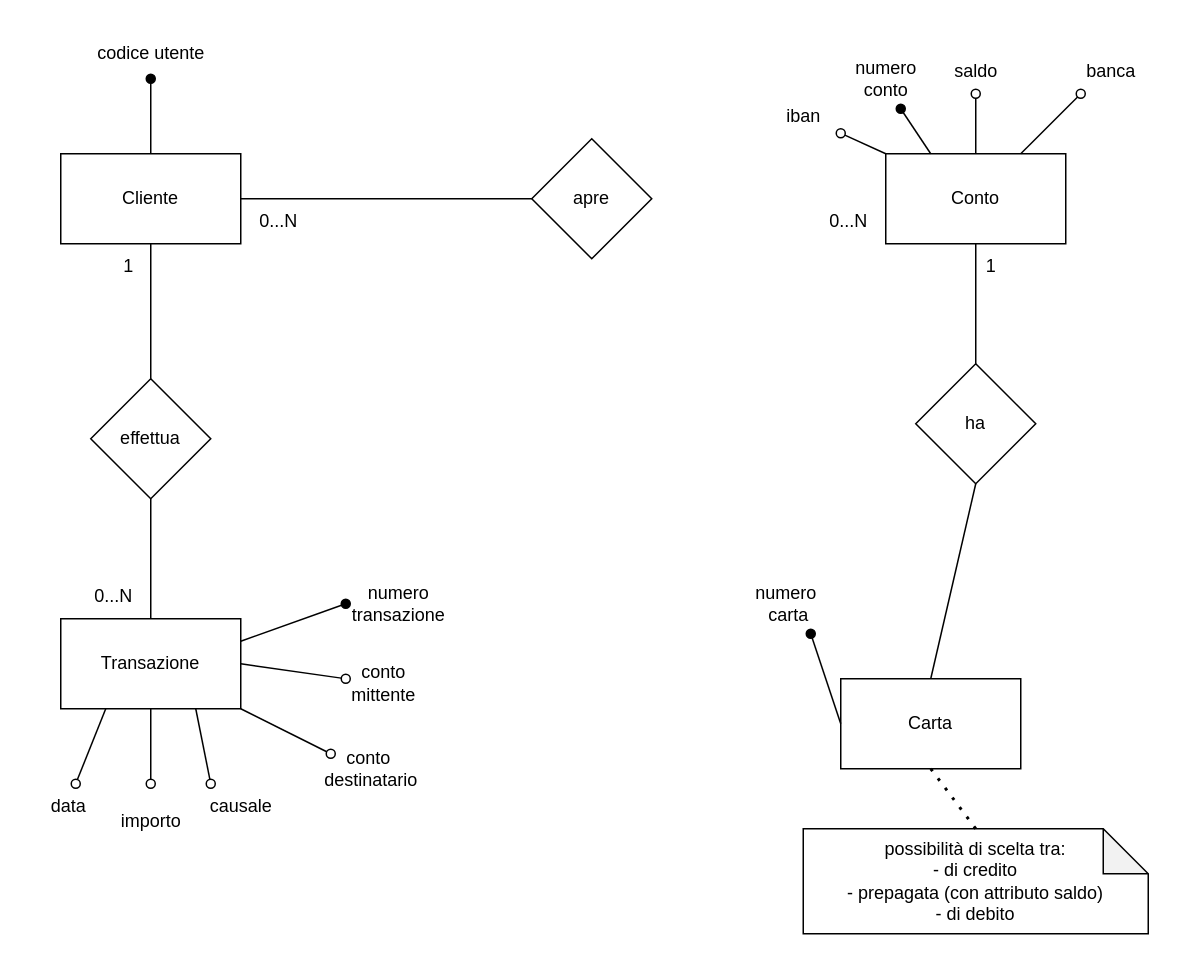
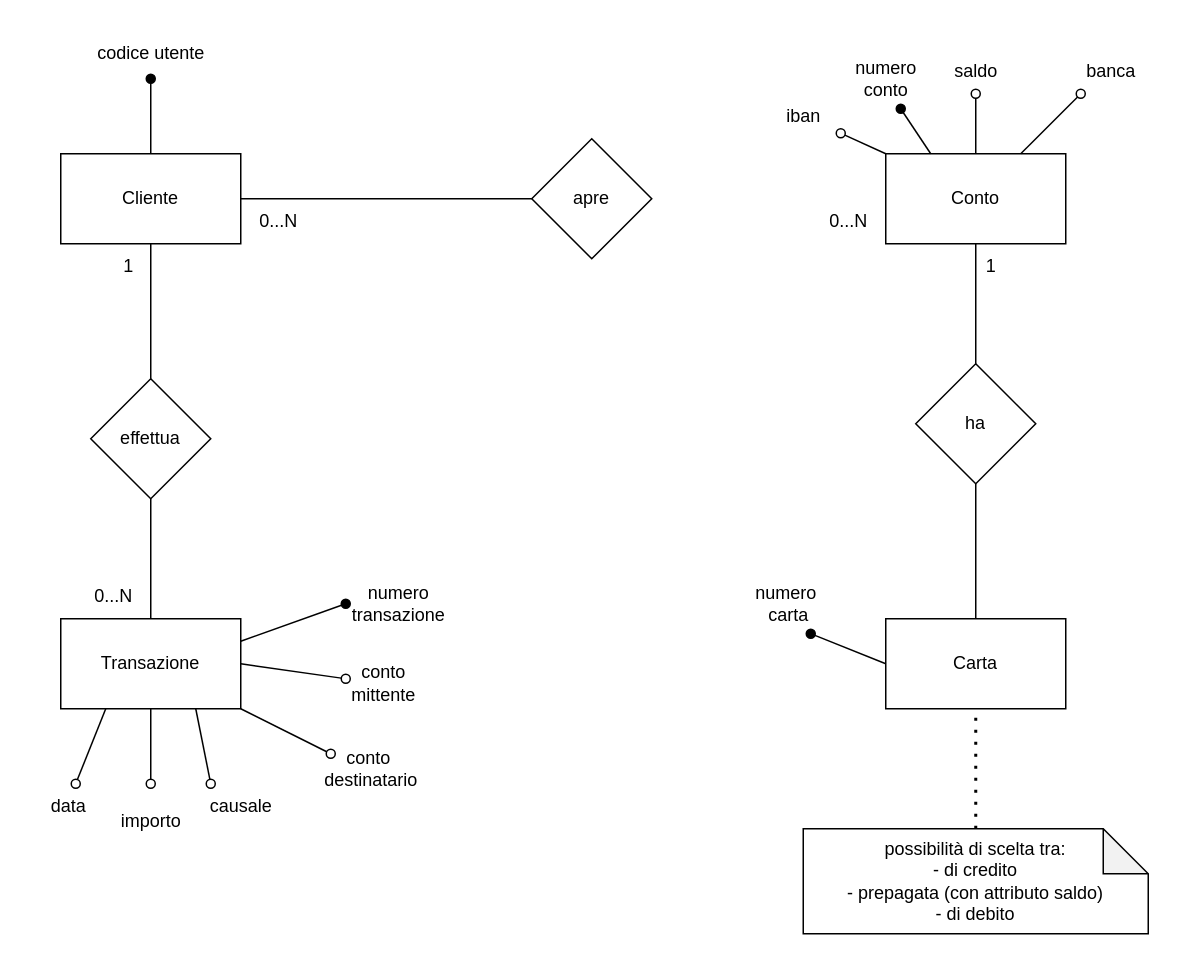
node "Carta": moved (931, 724) -> (976, 664)
